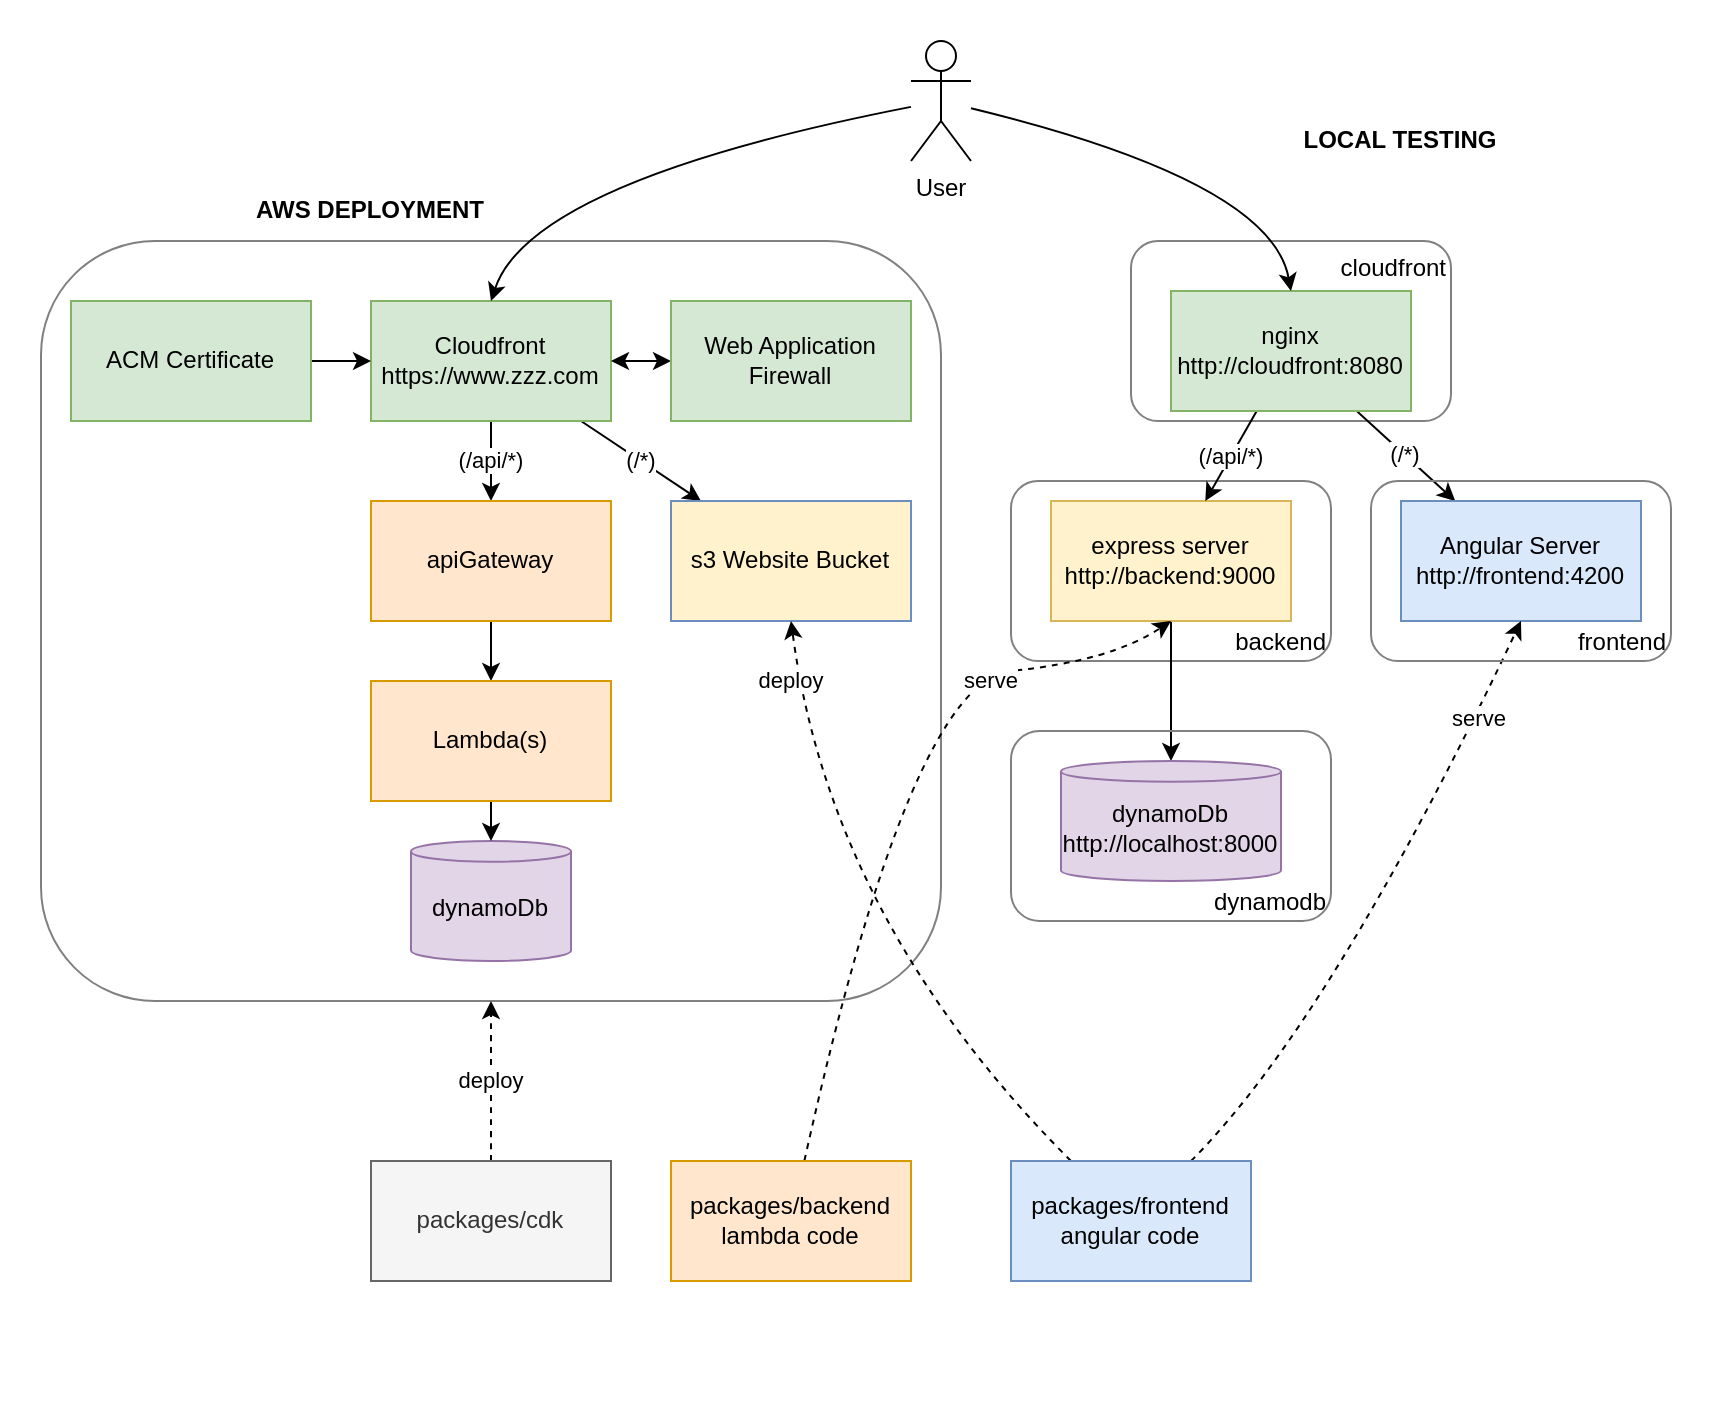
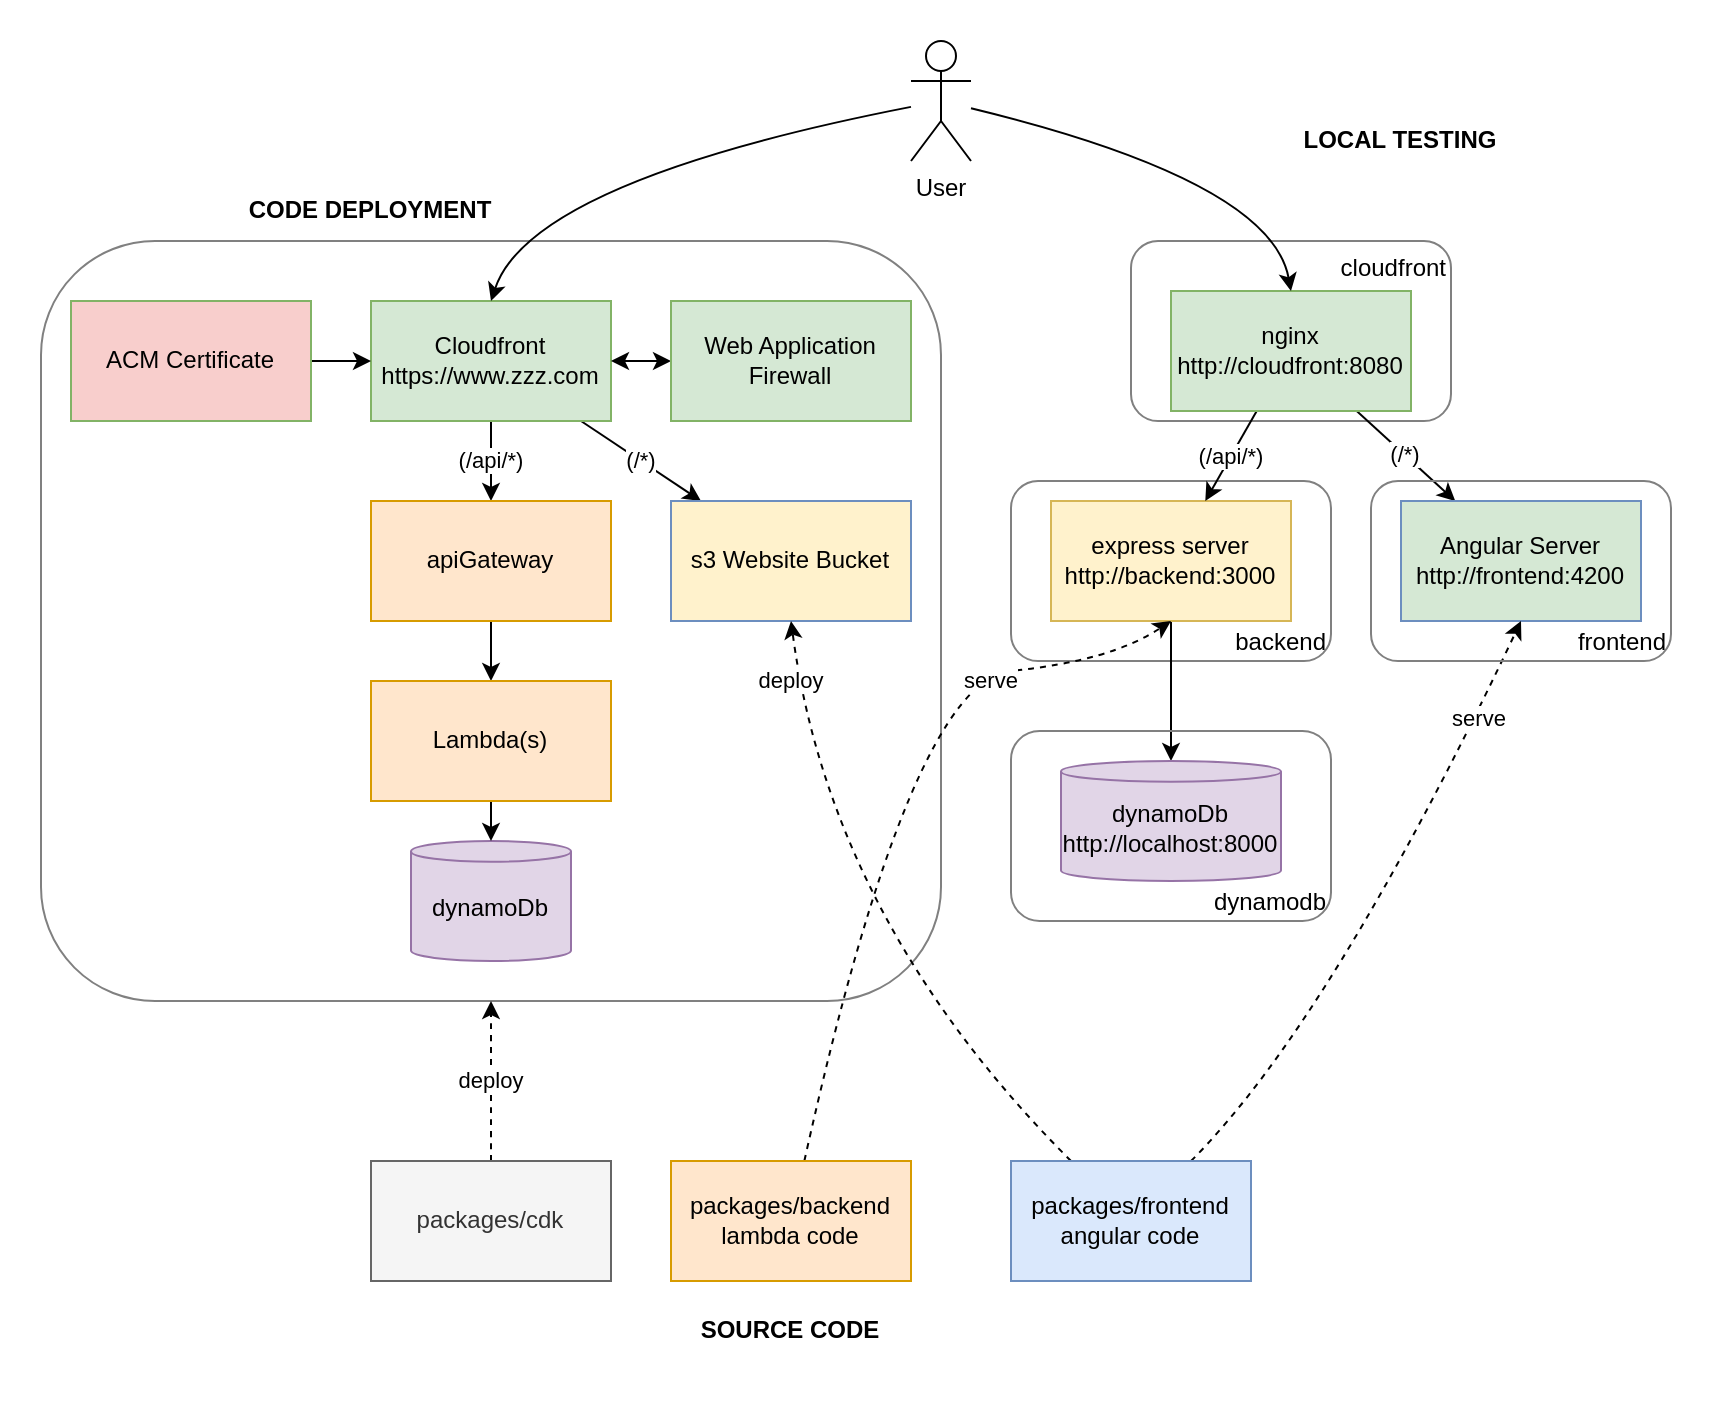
node "AWS DEPLOYMENT": label "AWS DEPLOYMENT" -> "CODE DEPLOYMENT"
node "ACM Certificate": fillcolor #d5e8d4 -> #f8cecc
node "express server http://backend:9000": label "express server http://backend:9000" -> "express server http://backend:3000"
node "Angular Server http://frontend:4200": fillcolor #dae8fc -> #d5e8d4
node "SOURCE CODE": added
